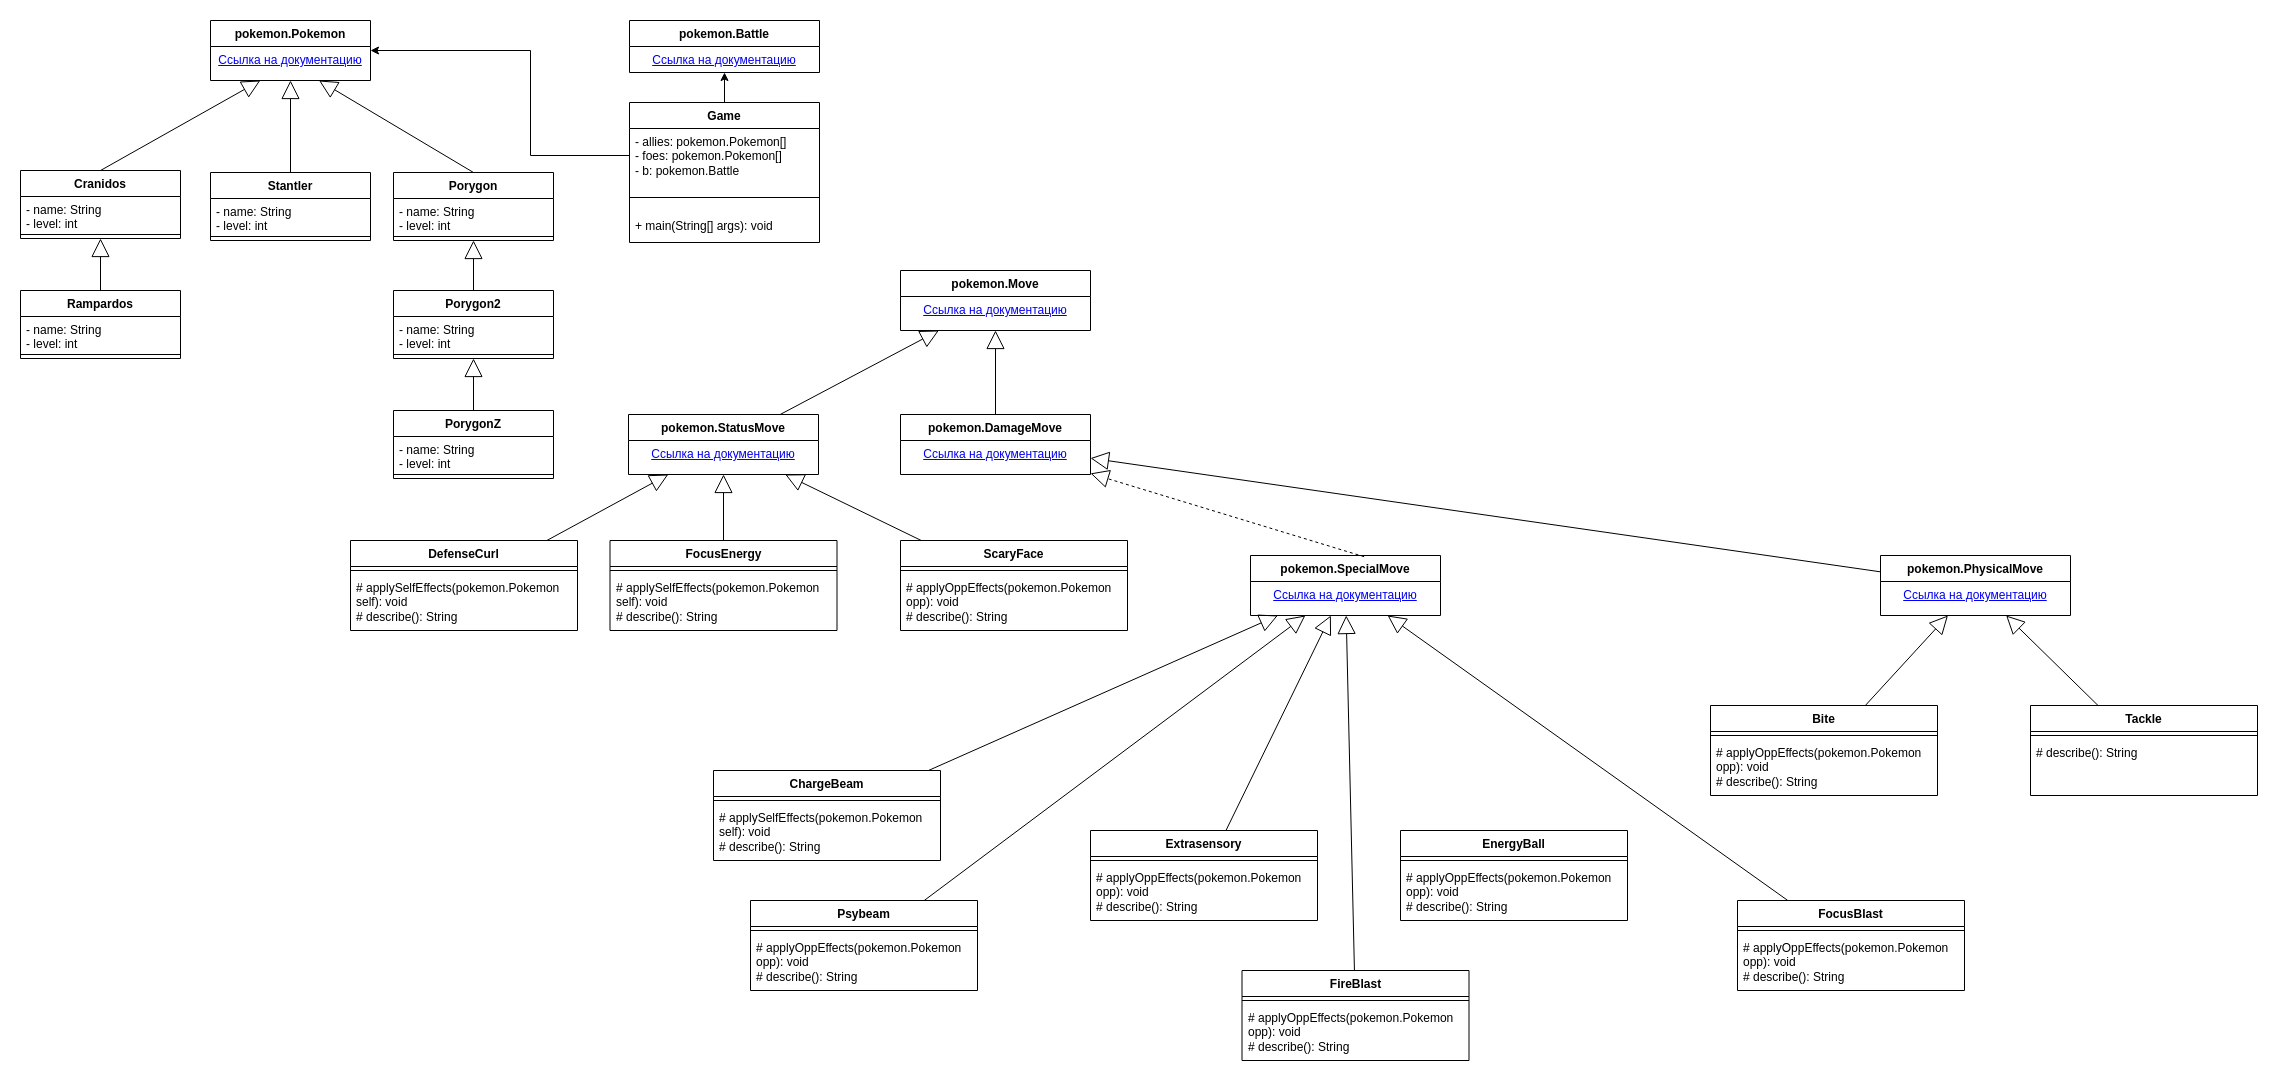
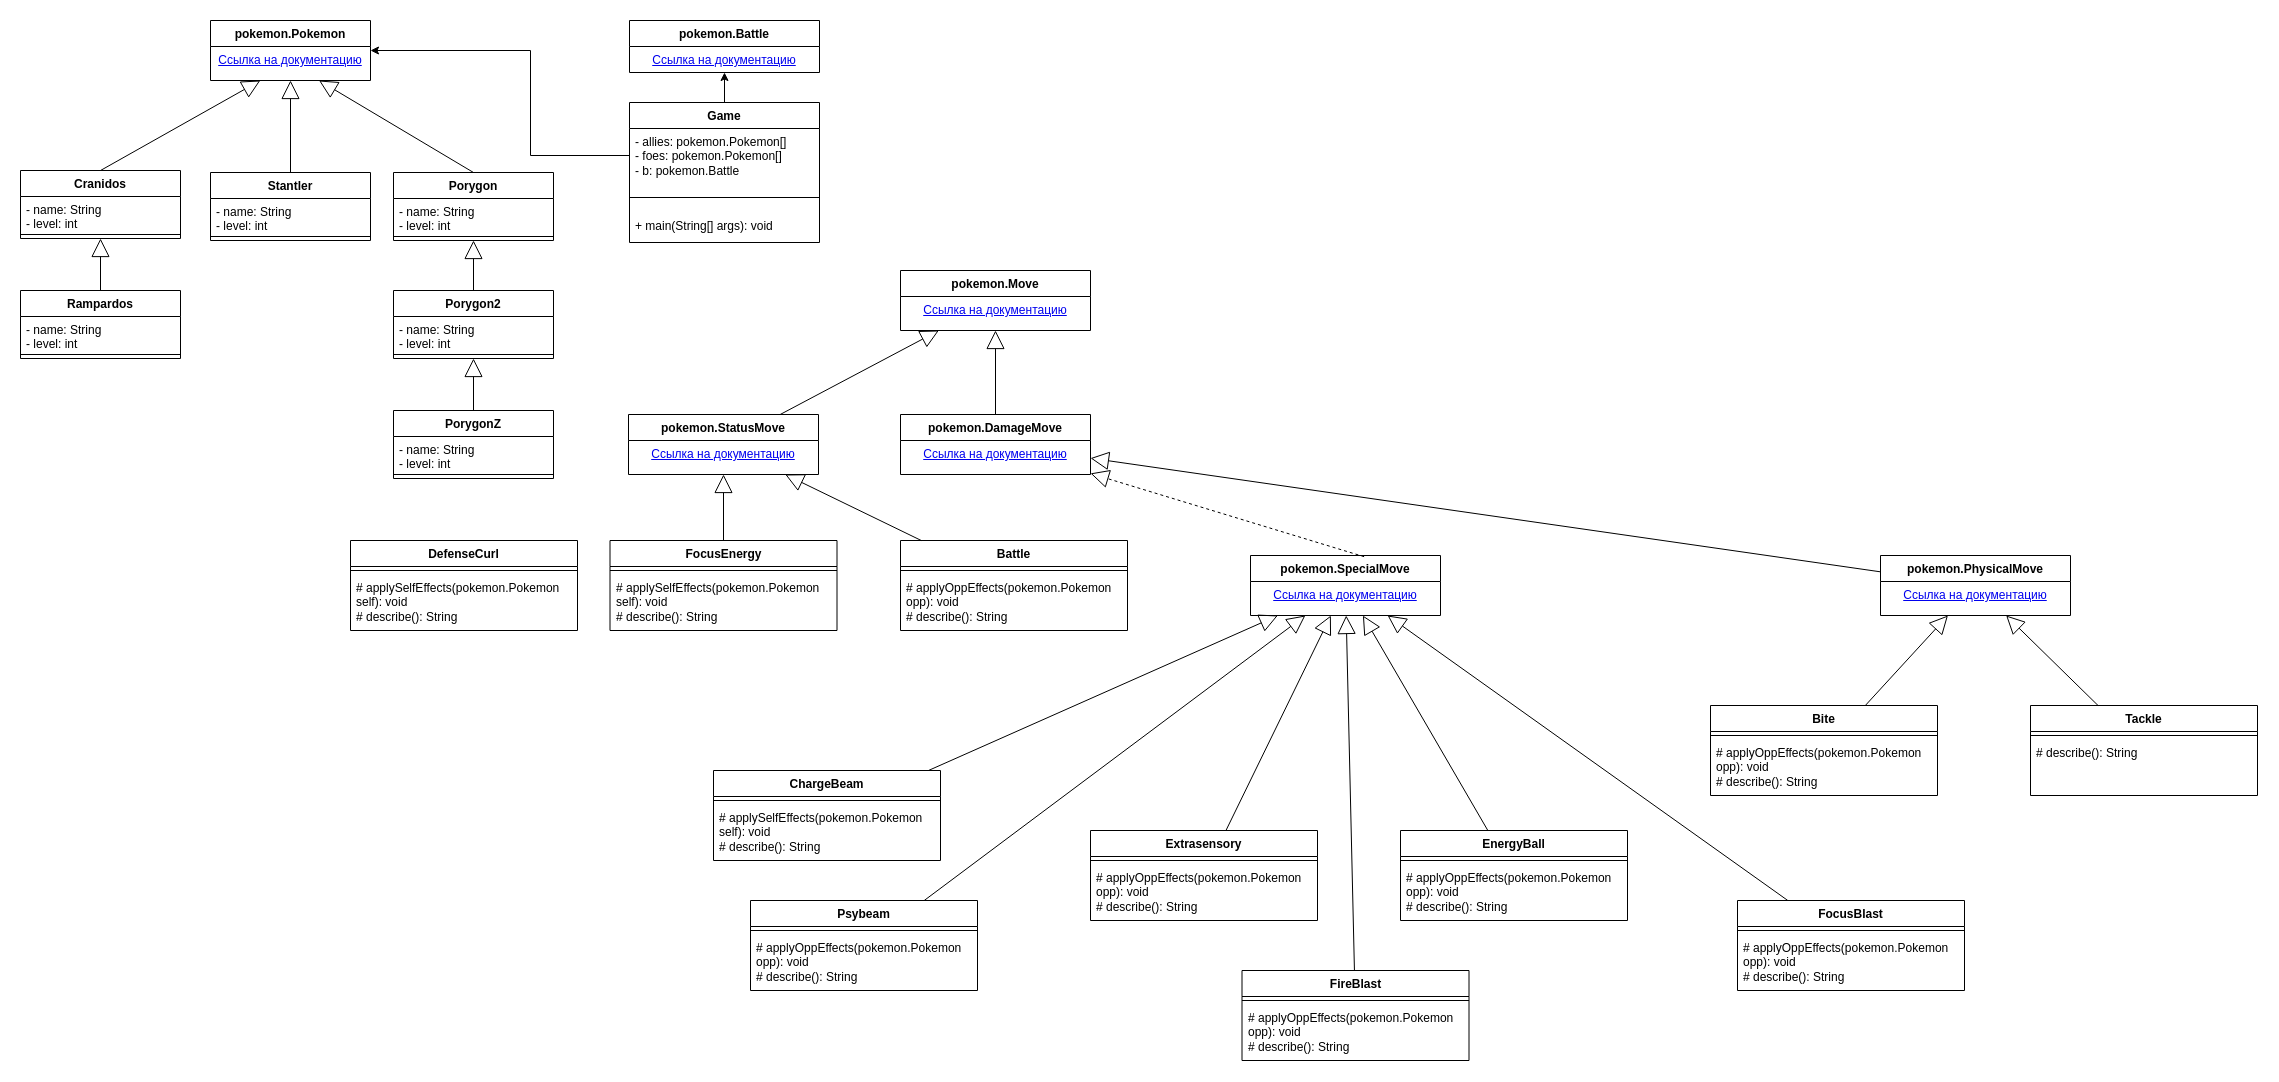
edge "DefenseCurl" -> "pokemon.StatusMove": removed
node "ScaryFace": label "ScaryFace" -> "Battle"
edge "EnergyBall" -> "pokemon.SpecialMove": added
